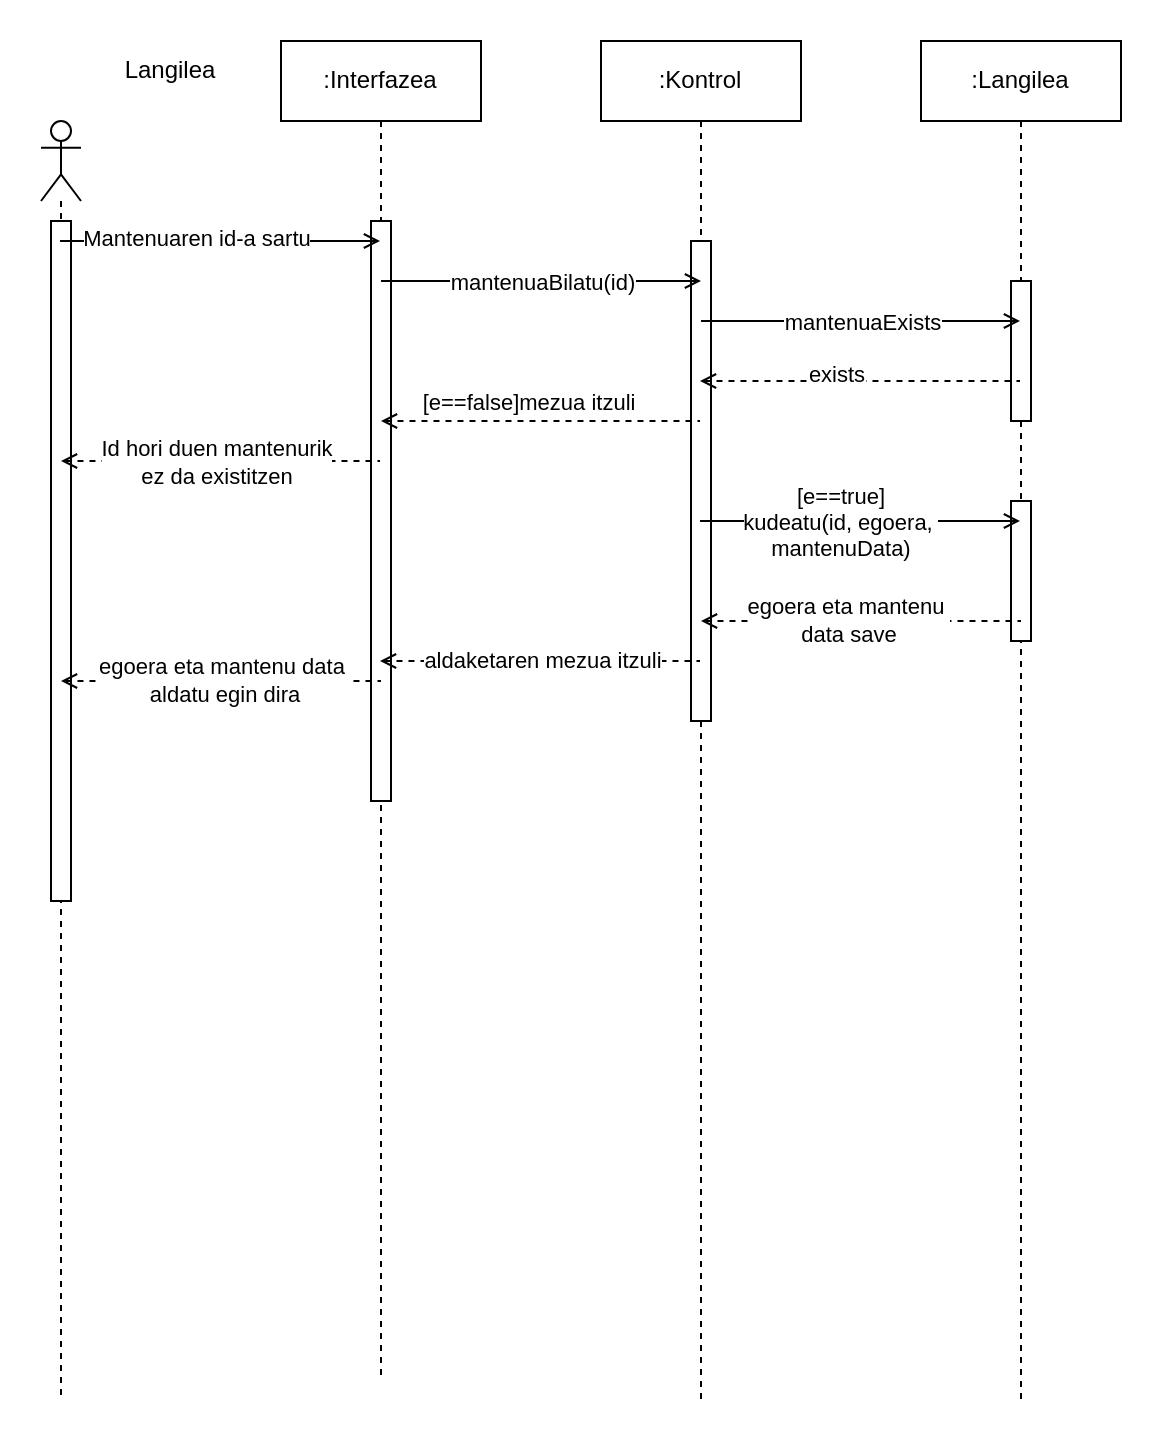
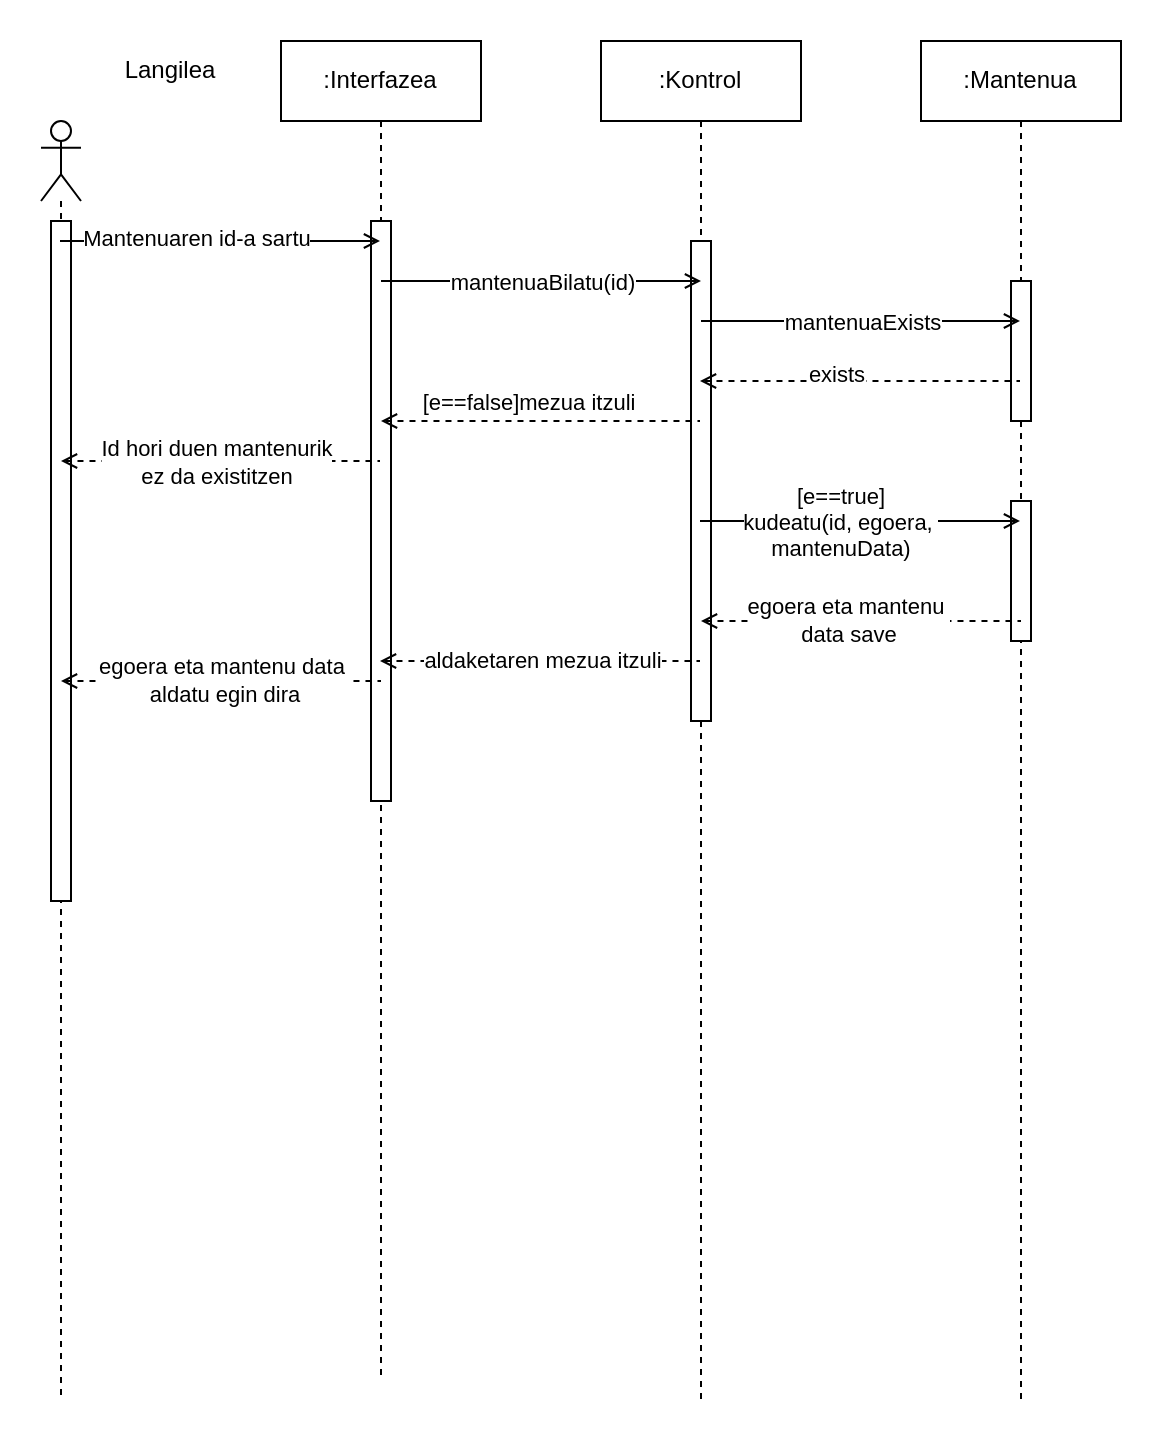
node ":Langilea": label ":Langilea" -> ":Mantenua"
